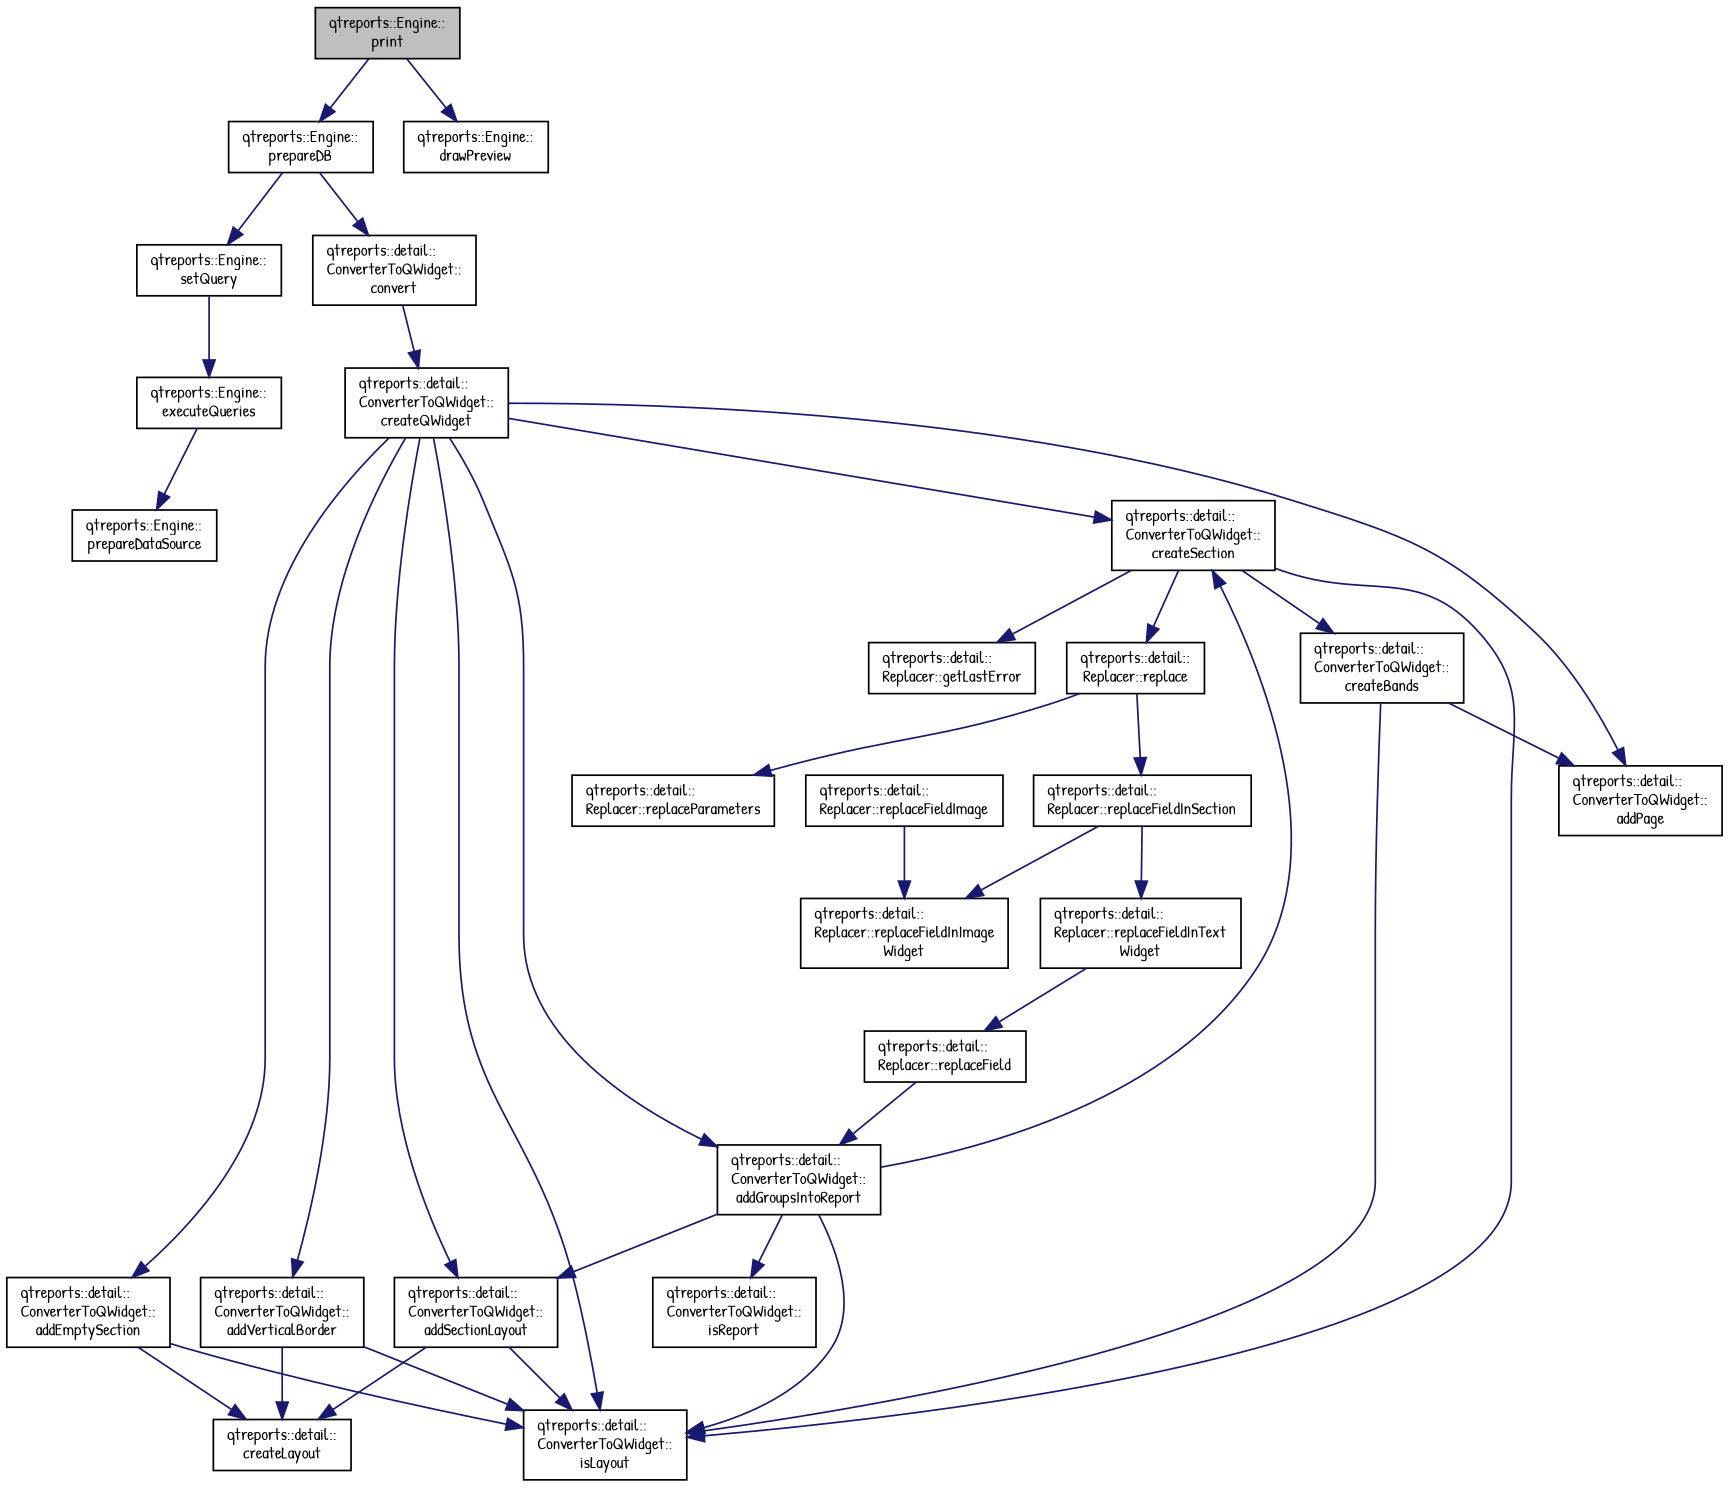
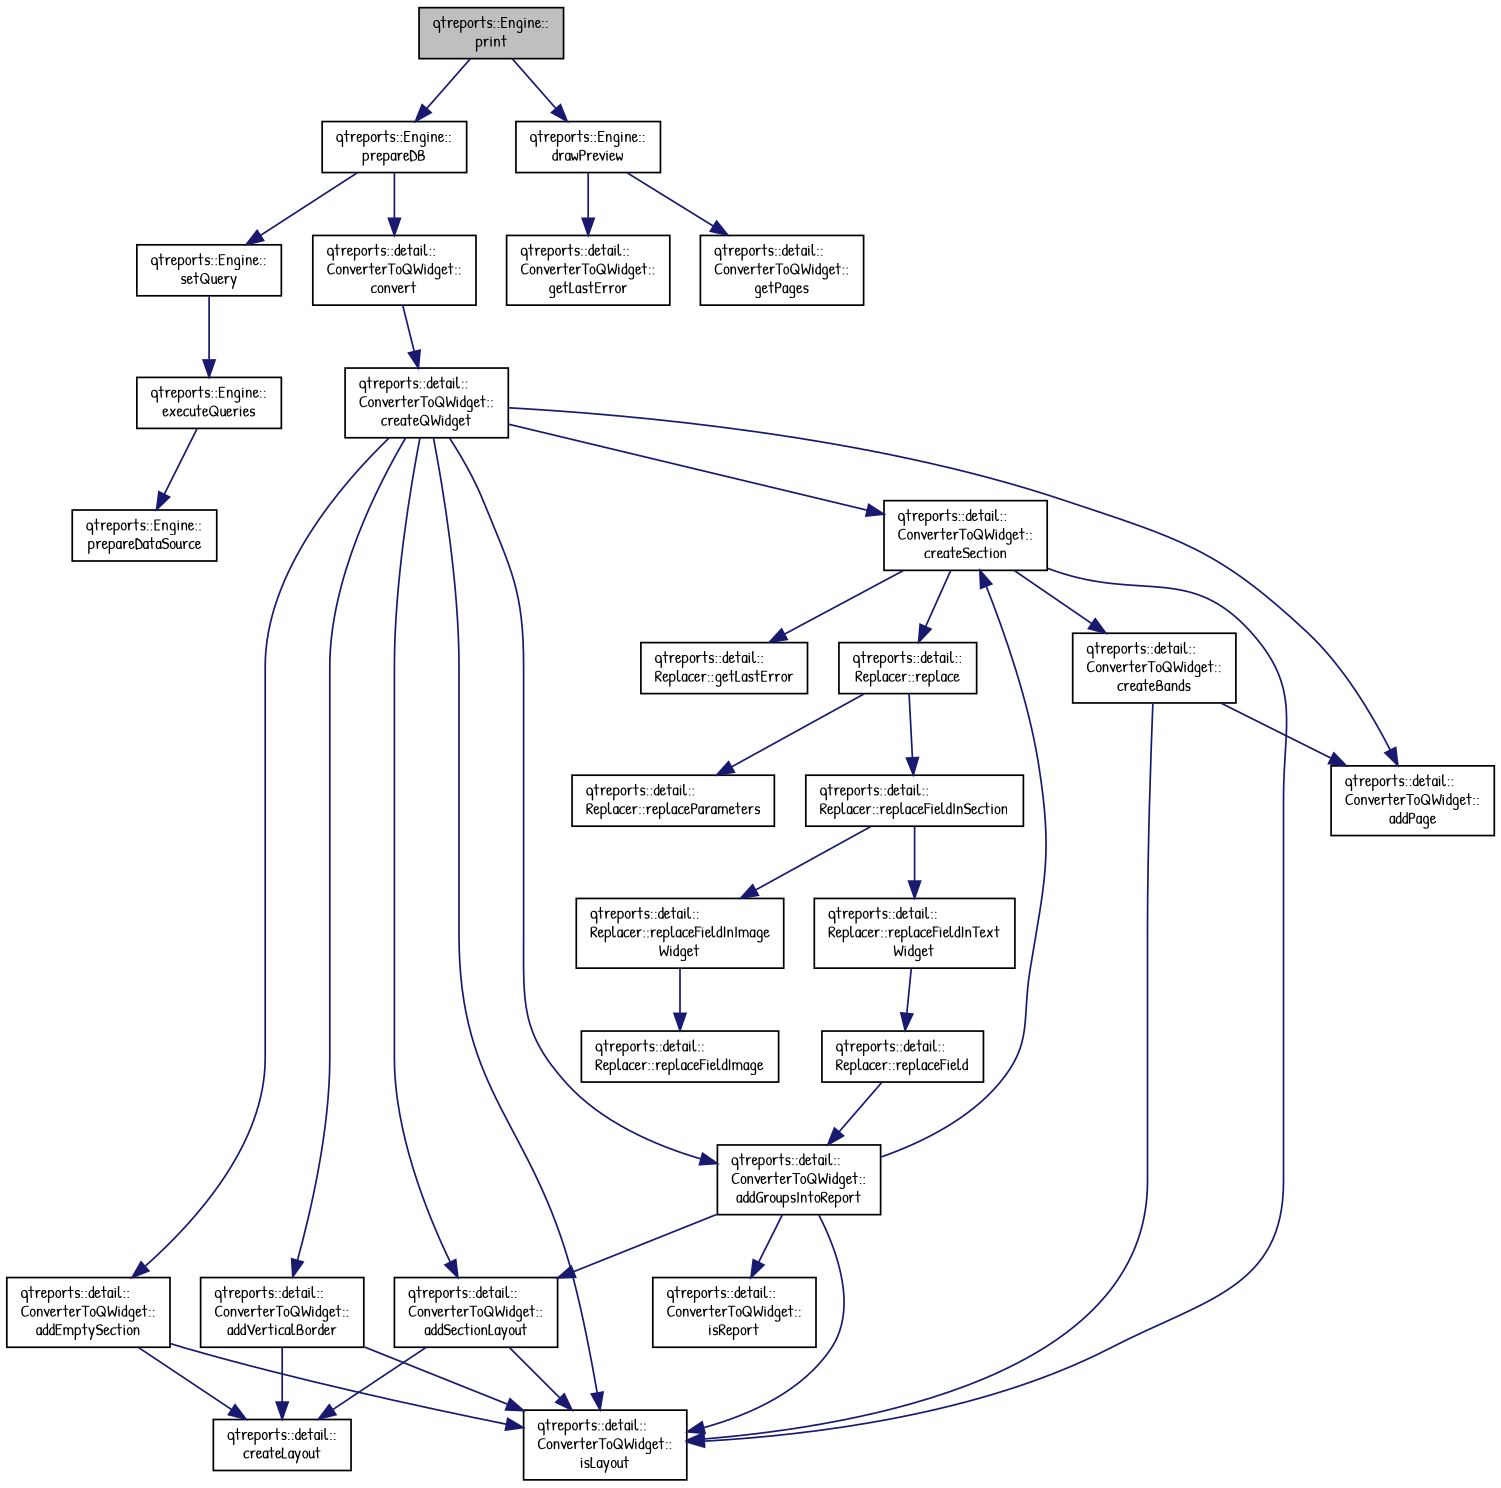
node "qtreports::detail:: ConverterToQWidget:: getLastError": added
node "qtreports::detail:: ConverterToQWidget:: getPages": added
edge "qtreports::detail:: Replacer::replaceFieldImage" -> "qtreports::detail:: Replacer::replaceFieldInImage Widget": reversed
